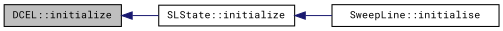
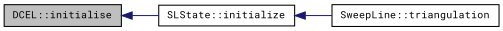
node "DCEL::initialize": label "DCEL::initialize" -> "DCEL::initialise"
node "SweepLine::initialise": label "SweepLine::initialise" -> "SweepLine::triangulation"
